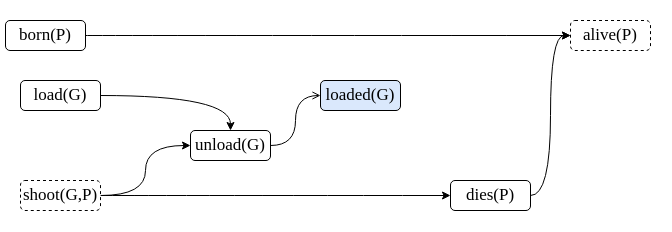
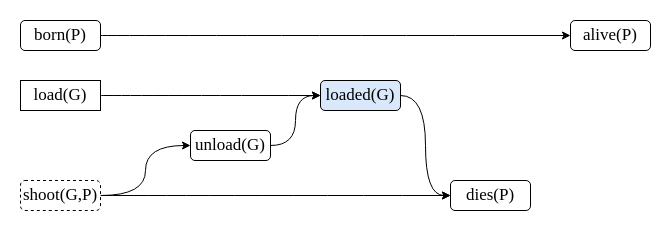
node "born(P)": moved (46, 36) -> (61, 36)
node "alive(P)": style dashed -> solid
node "load(G)": shape rounded rectangle -> rectangle
edge "unload(G)" -> "loaded(G)": arrowhead open -> classic
edge "load(G)" -> "unload(G)": now "load(G)" -> "loaded(G)"
edge "dies(P)" -> "alive(P)": removed
edge "loaded(G)" -> "dies(P)": added
